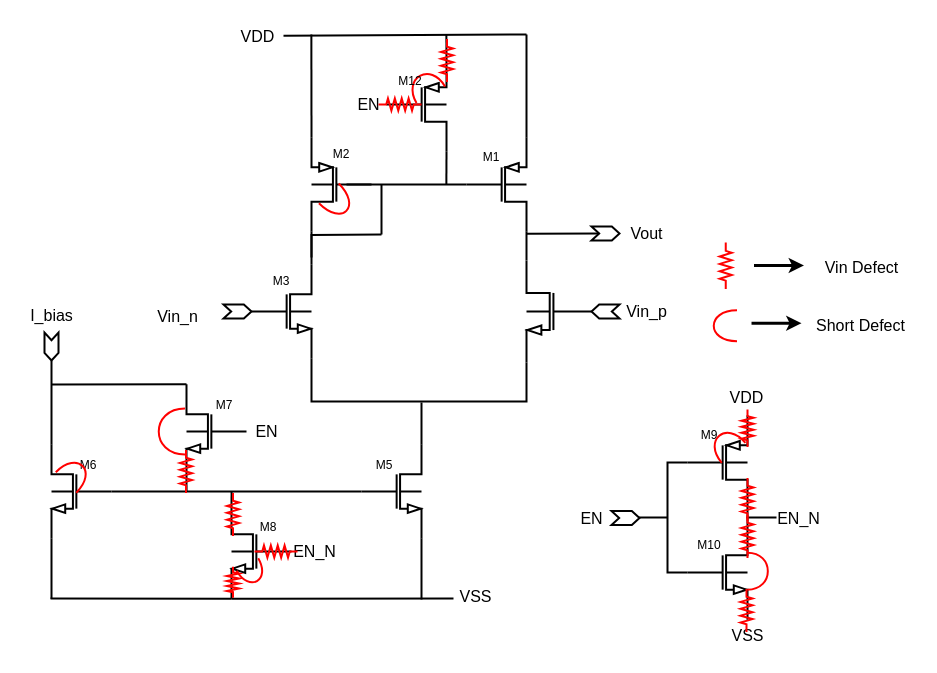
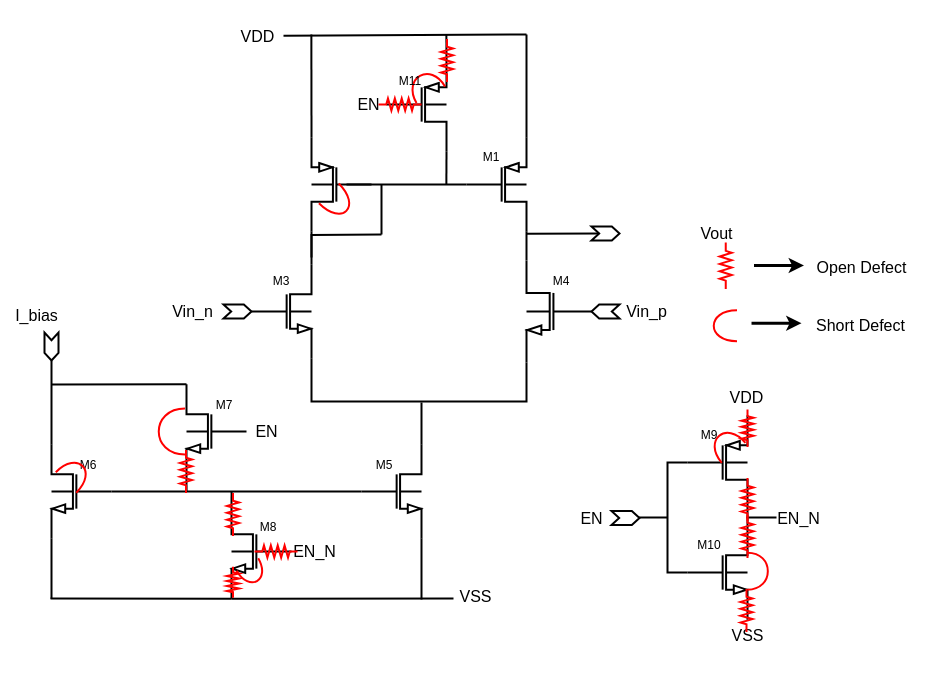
node "M12": label "M12" -> "M11"
node "M2": removed
node "Vout": moved (647, 234) -> (717, 234)
node "Vin Defect": label "Vin Defect" -> "Open Defect"
node "M4": added
node "I_bias": moved (52, 315) -> (37, 315)
node "Vin_n": moved (177, 317) -> (192, 312)
